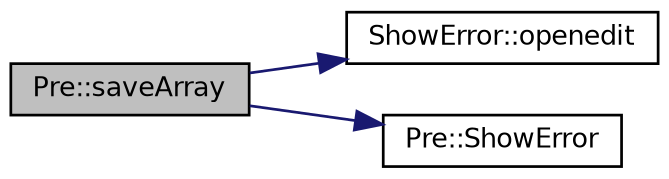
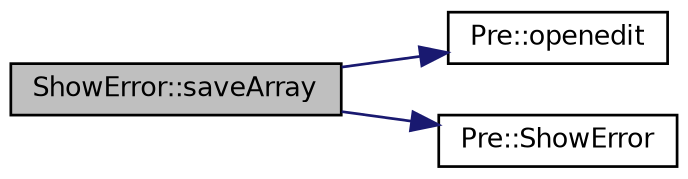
node "ShowError::openedit": label "ShowError::openedit" -> "Pre::openedit"
node "Pre::saveArray": label "Pre::saveArray" -> "ShowError::saveArray"
